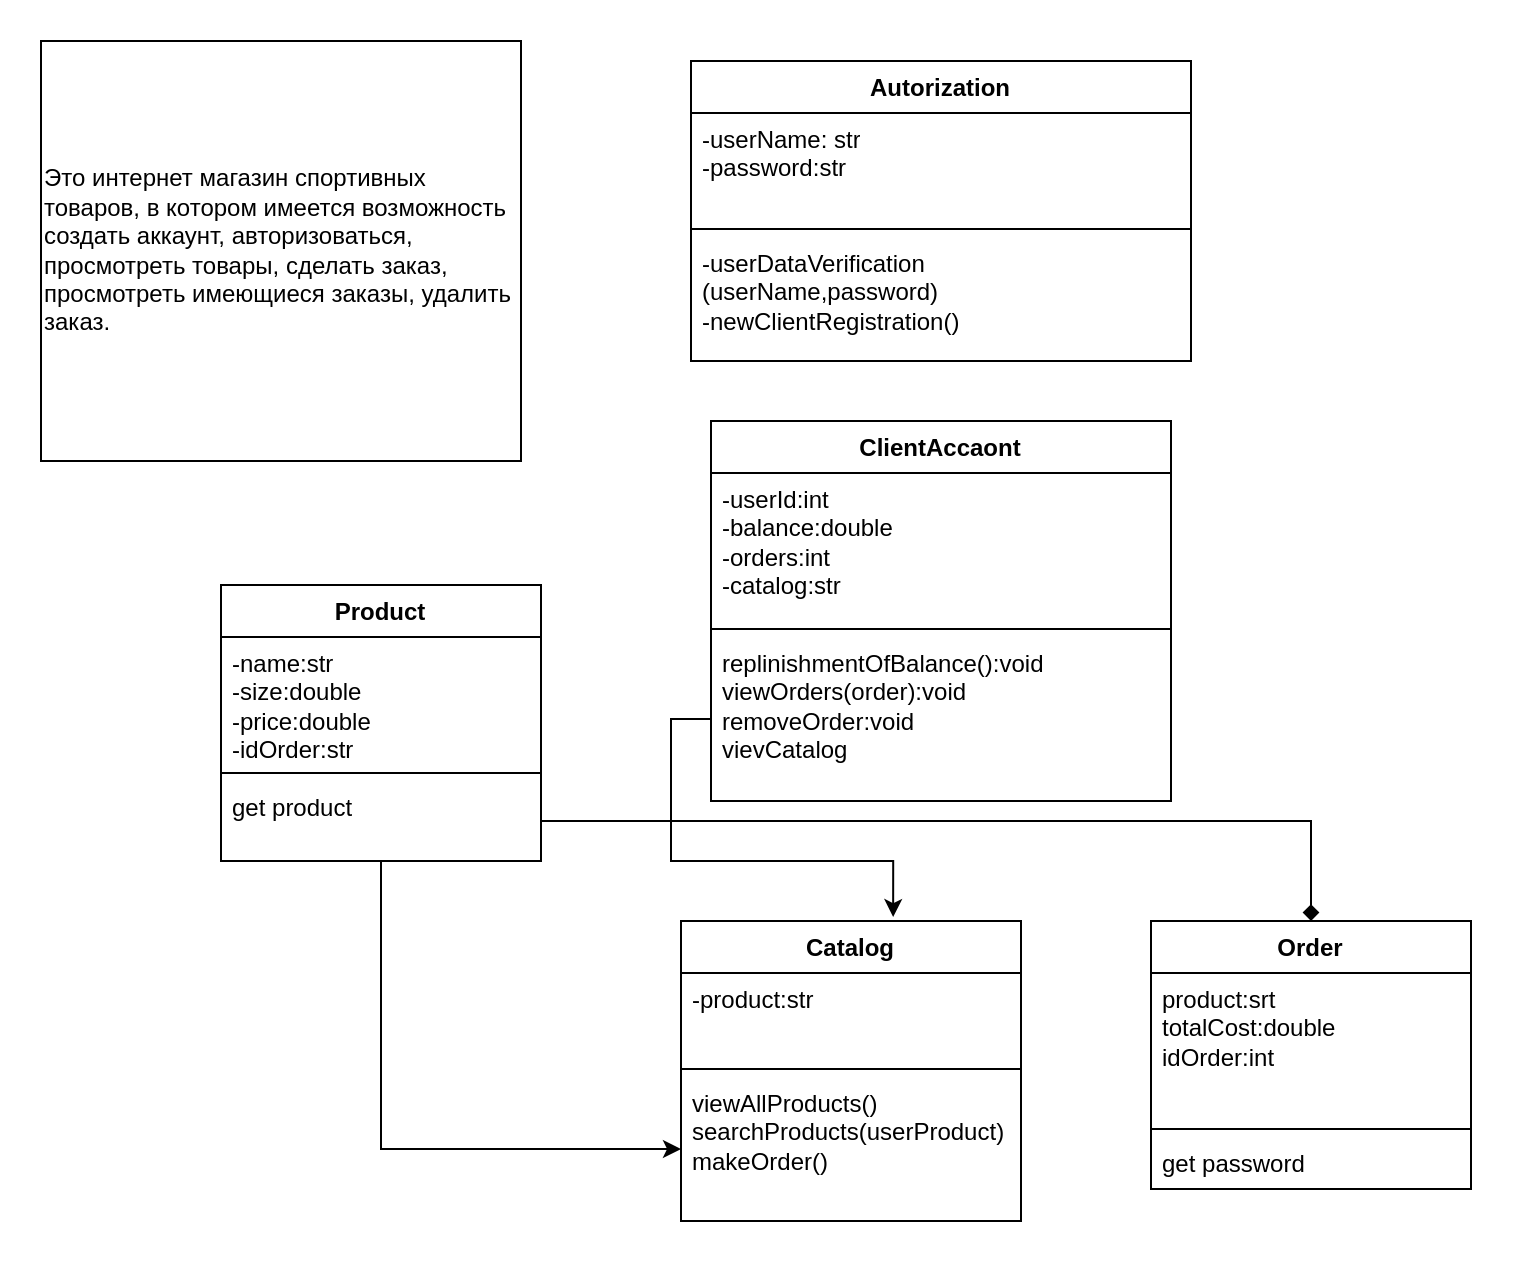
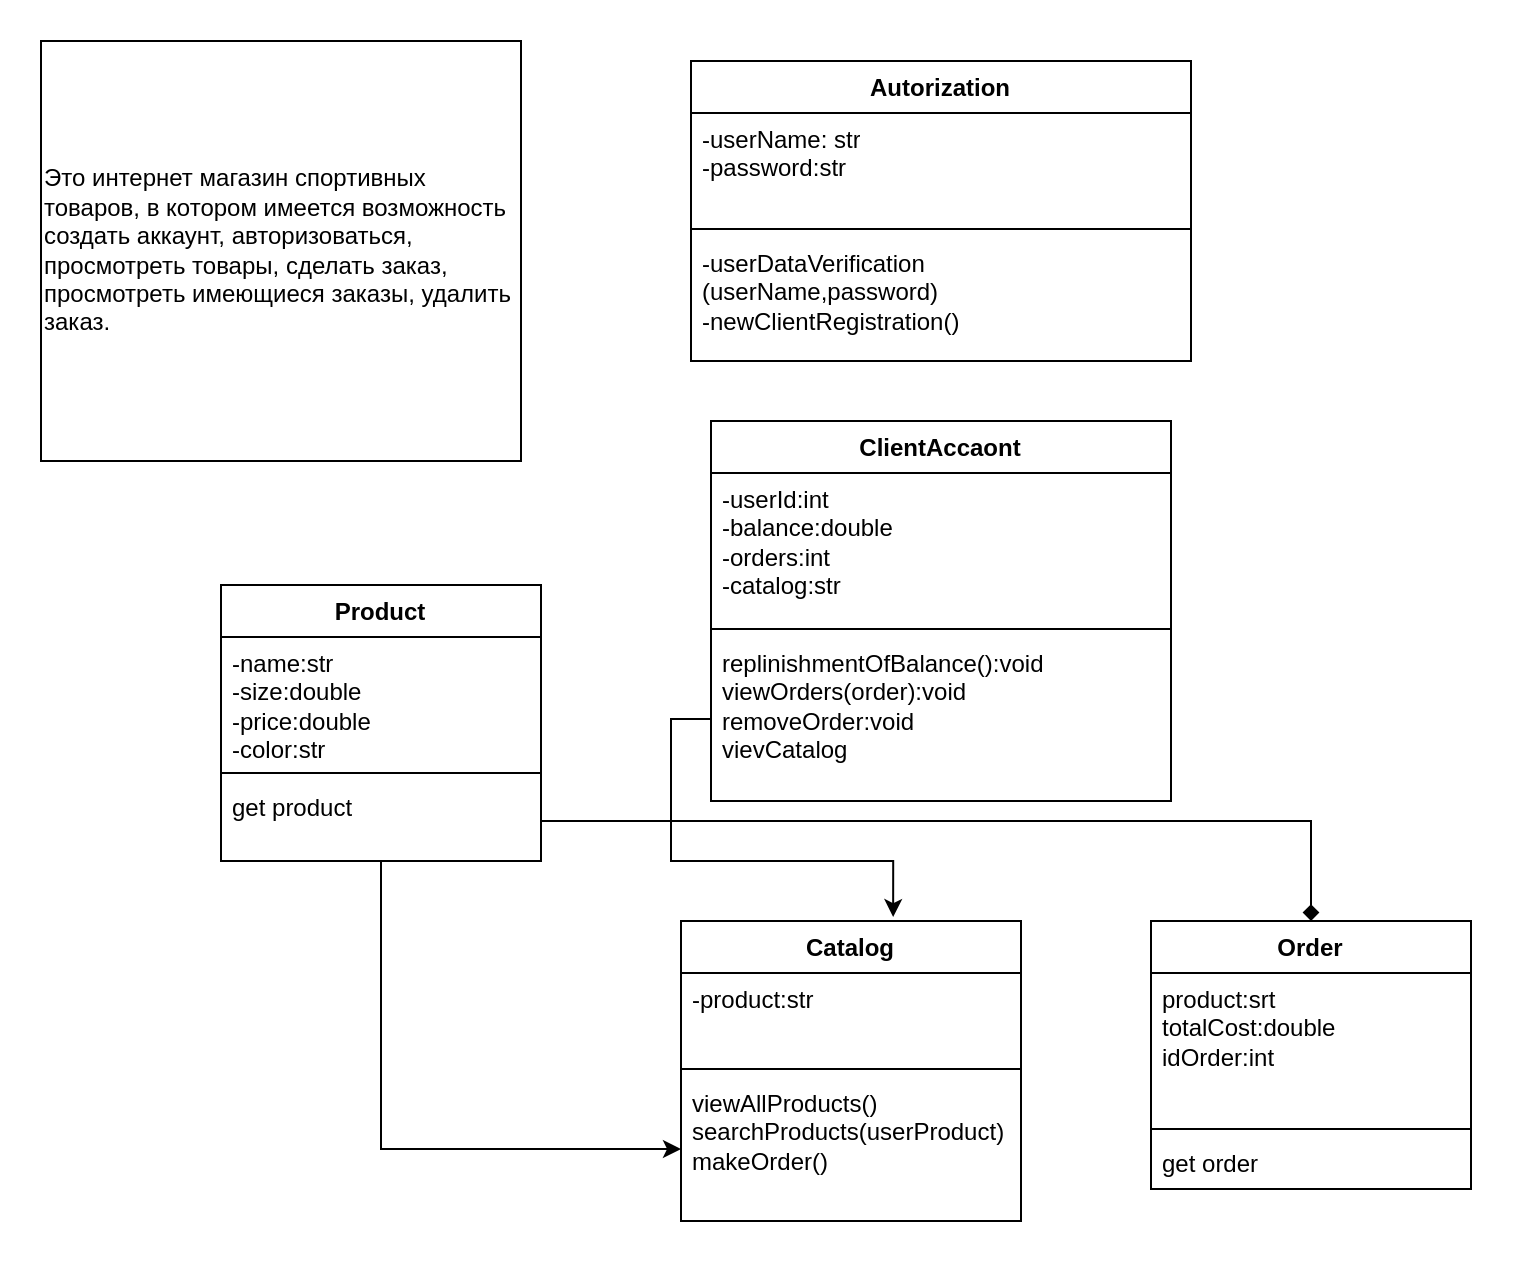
node "-name:str -size:double -price:double -idOrder:str": label "-name:str -size:double -price:double -idOrder:str" -> "-name:str -size:double -price:double -color:str"
node "get password": label "get password" -> "get order"
